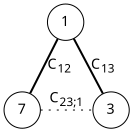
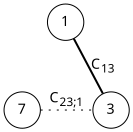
edge "1" -- "7": removed, label "C 12"
